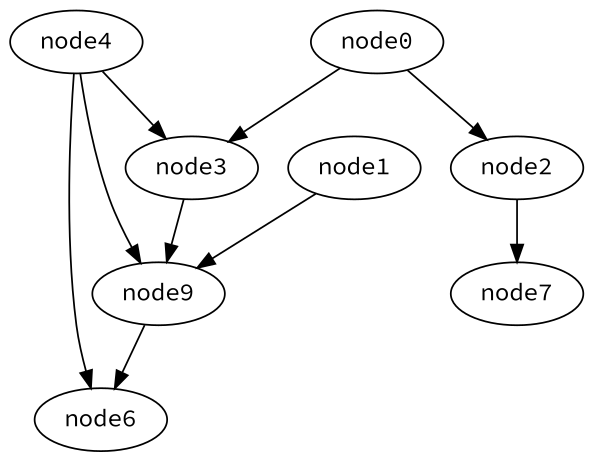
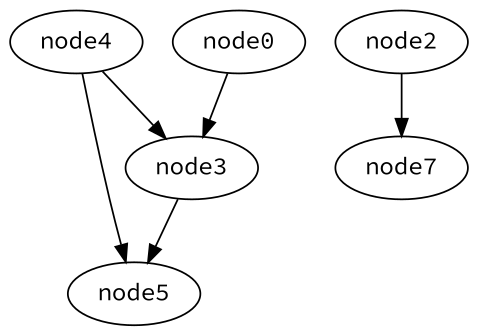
edge "node0" -> "node2": removed
node "node1": removed
node "node9": label "node9" -> "node5"
node "node6": removed
